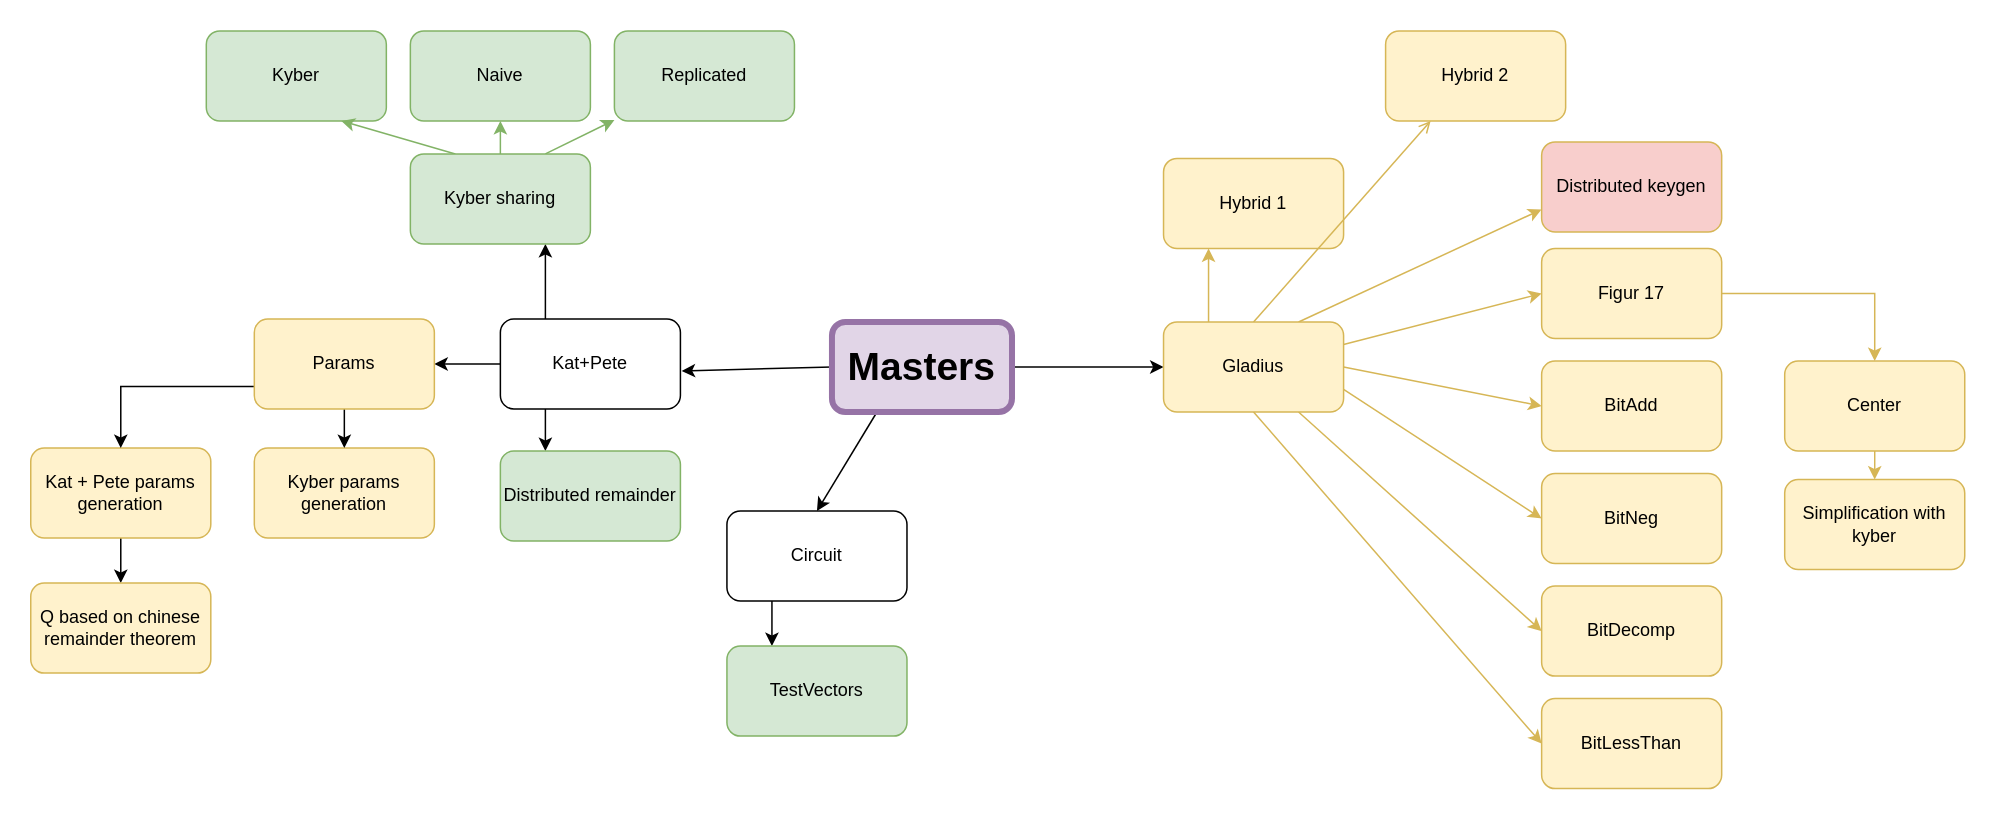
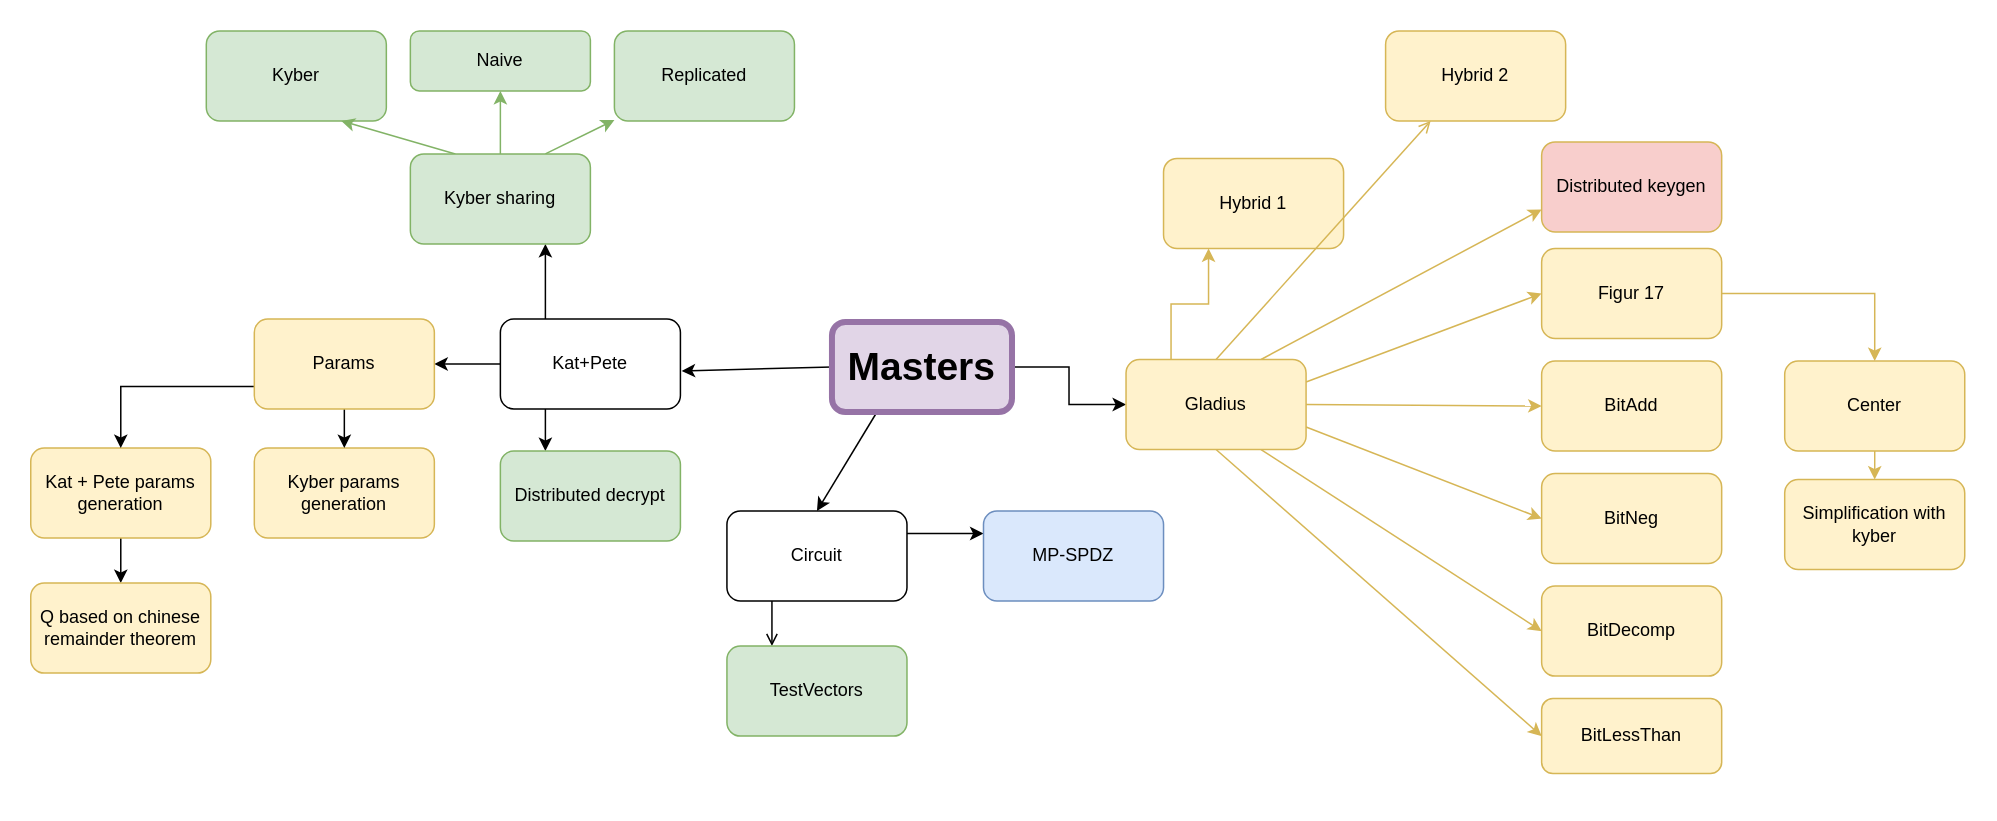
node "Naive": size 180x90 -> 180x60
node "Gladius": moved (1253, 367) -> (1216, 404)
node "Distributed remainder": label "Distributed remainder" -> "Distributed decrypt"
edge "Circuit" -> "MP-SPDZ": added
node "MP-SPDZ": added
edge "Circuit" -> "TestVectors": arrowhead classic -> open
node "BitLessThan": size 180x90 -> 180x75
